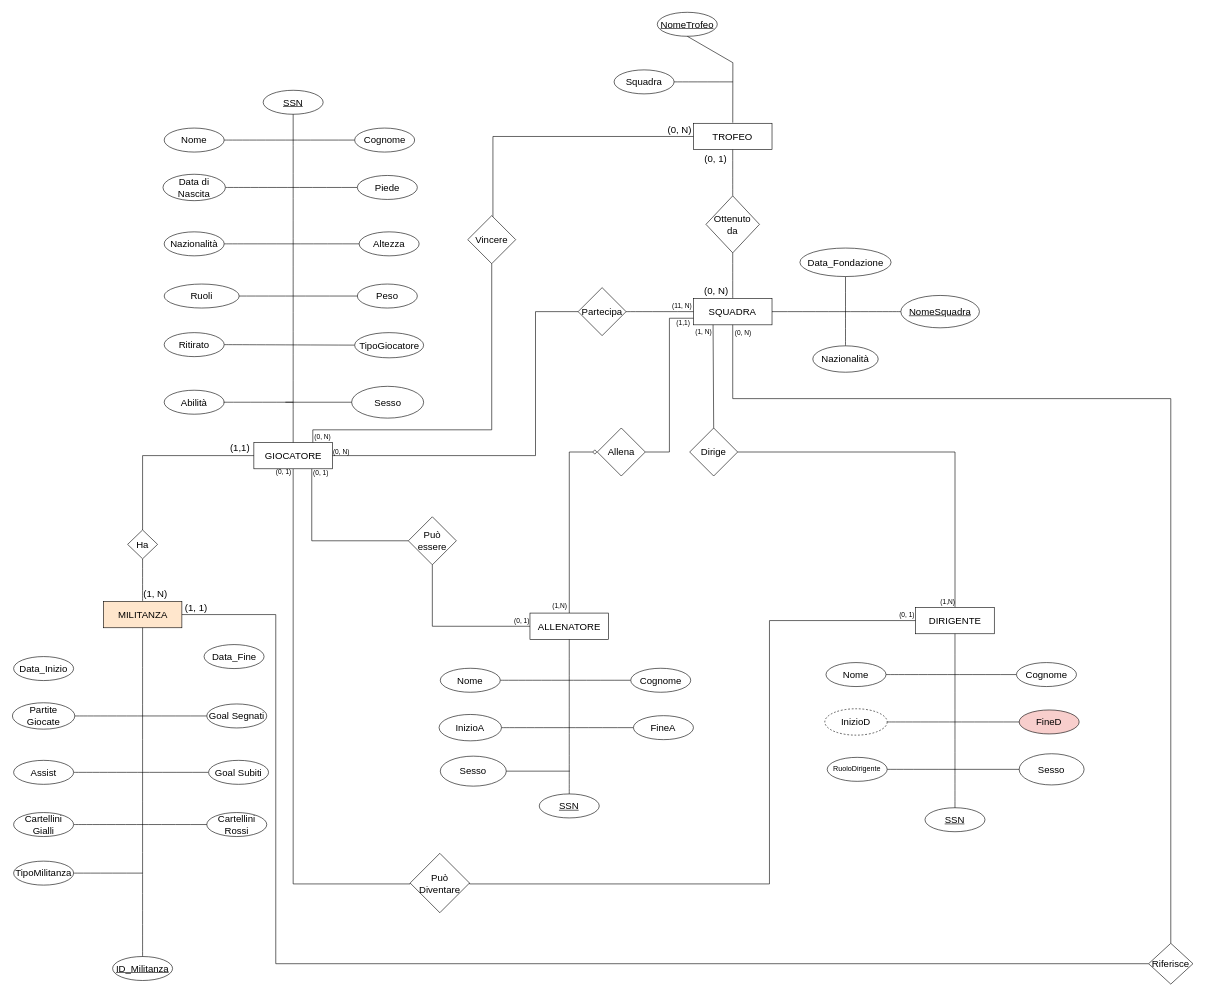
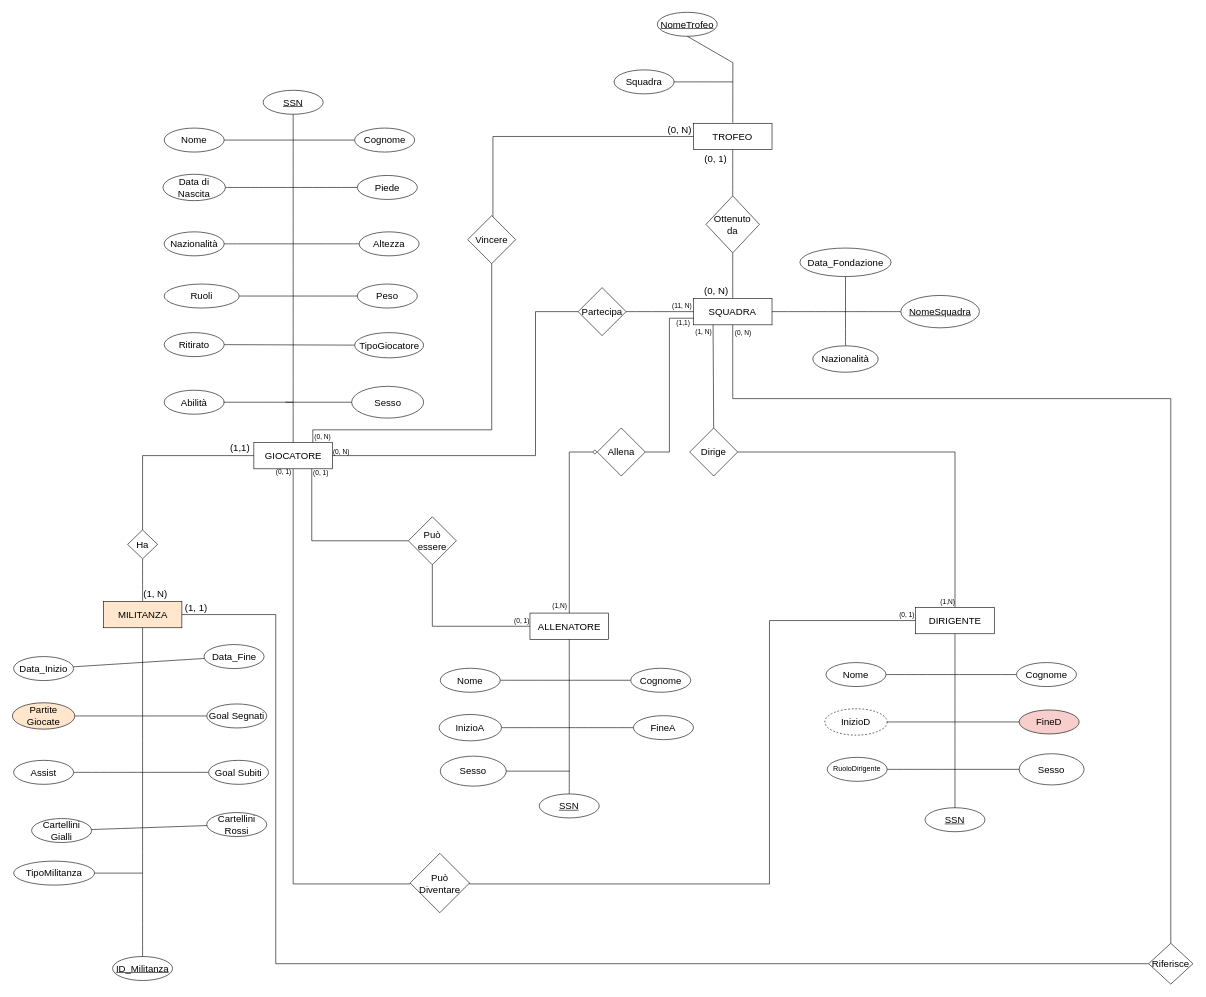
edge "Data_Fine" -- "Data_Inizio": added
node "Partite Giocate": fillcolor #ffffff -> #ffe6cc
node "Cartellini Gialli": moved (44, 825) -> (62, 831)
node "TipoMilitanza": size 60x24 -> 81x24
